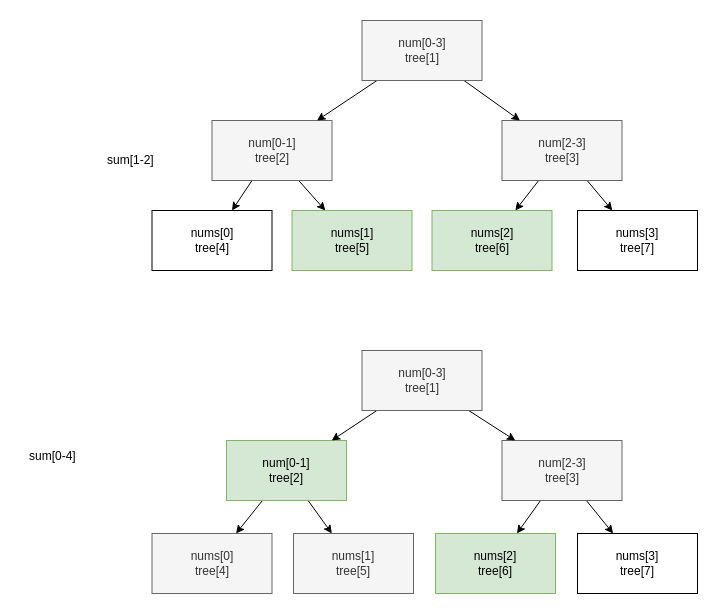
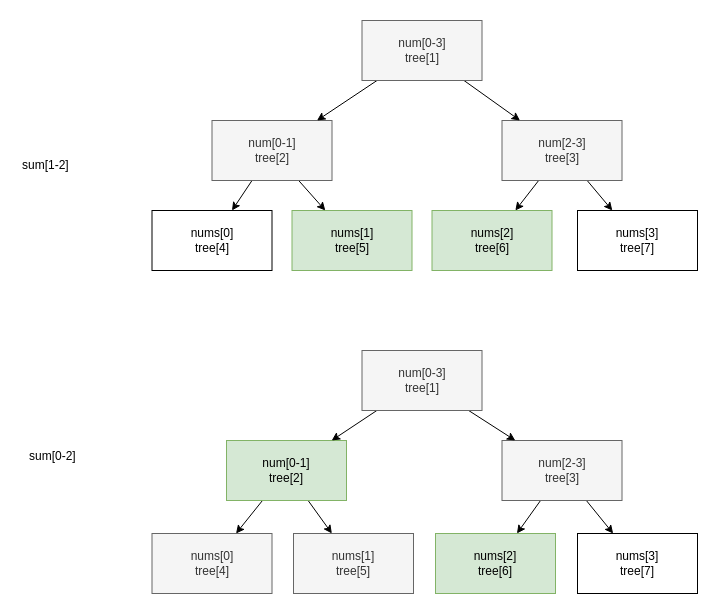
node "sum[1-2]": moved (136, 161) -> (51, 166)
node "sum[0-4]": label "sum[0-4]" -> "sum[0-2]"
